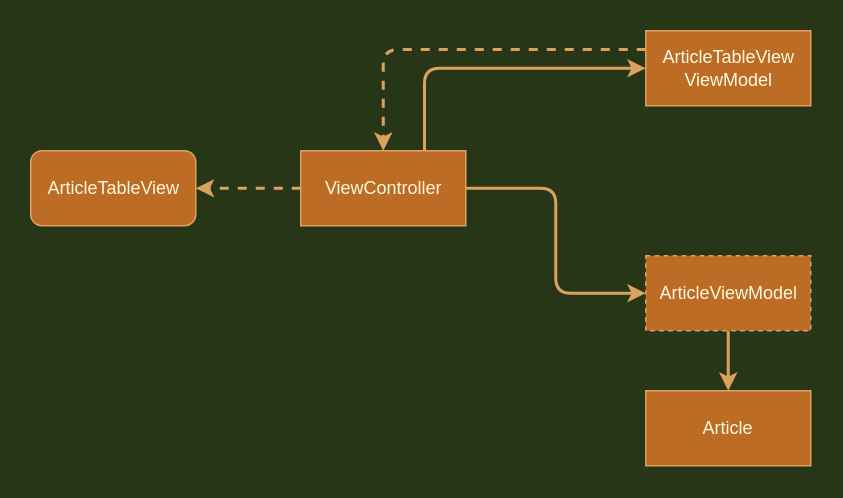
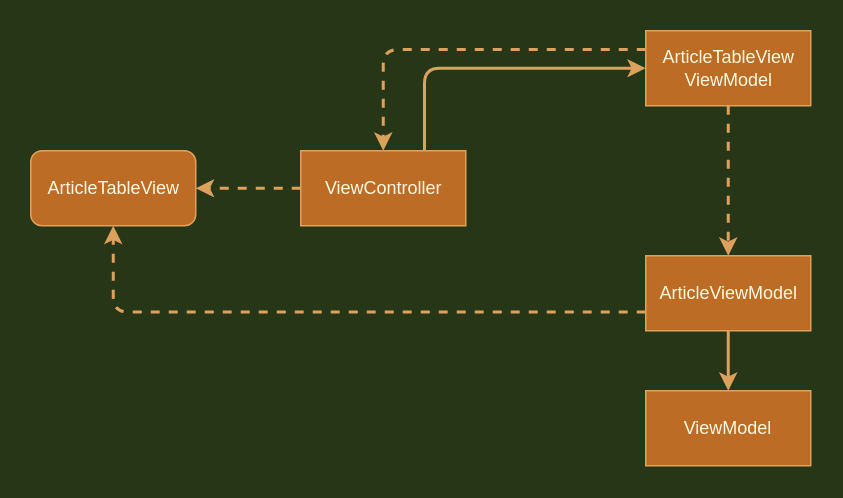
edge "ArticleTableView ViewModel" -> "ArticleViewModel": added
edge "ViewController" -> "ArticleViewModel": removed
node "ArticleViewModel": style dashed -> solid
edge "ArticleViewModel" -> "ArticleTableView": added
node "Article": label "Article" -> "ViewModel"
